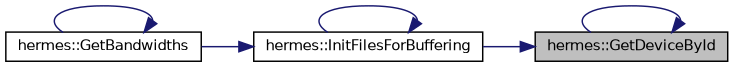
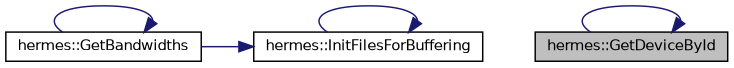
edge "hermes::InitFilesForBuffering" -> "hermes::GetDeviceById": removed
